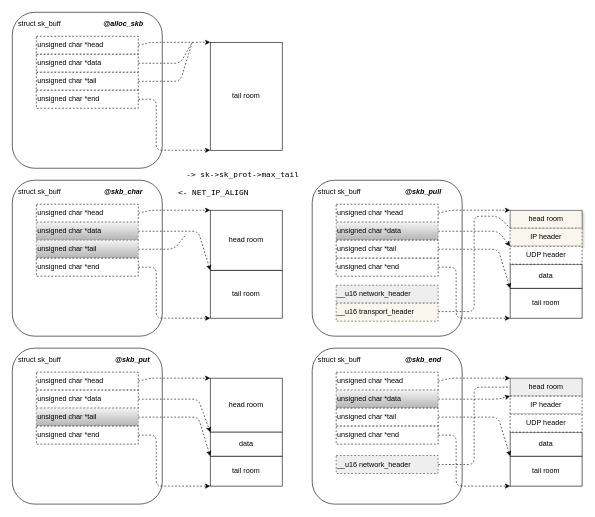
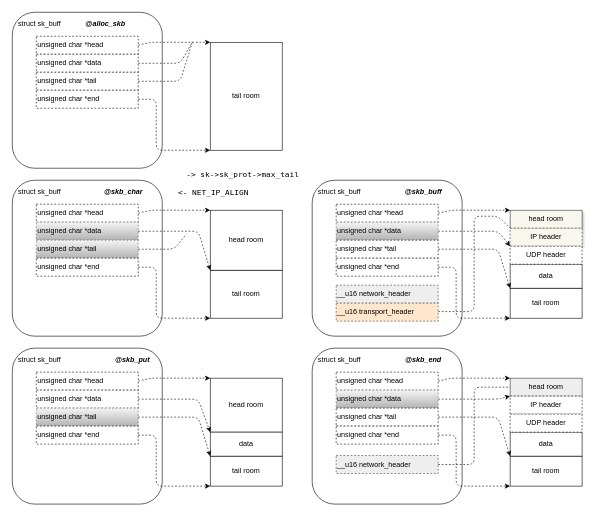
node "@alloc_skb": moved (123, 24) -> (105, 24)
node "@skb_pull": label "@skb_pull" -> "@skb_buff"
node "__u16 transport_header": fillcolor #f9f7ed -> #ffe6cc
